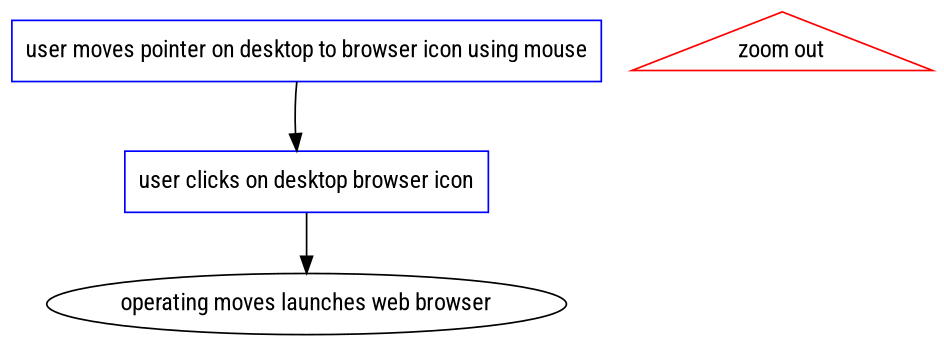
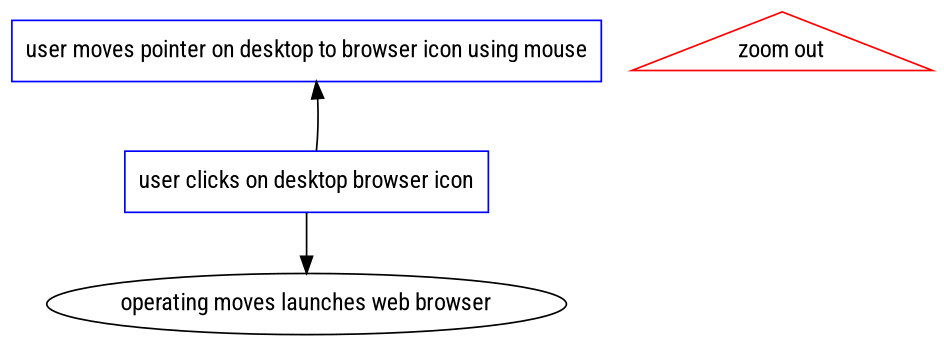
edge "user moves pointer on desktop to browser icon using mouse" -> "user clicks on desktop browser icon": reversed
